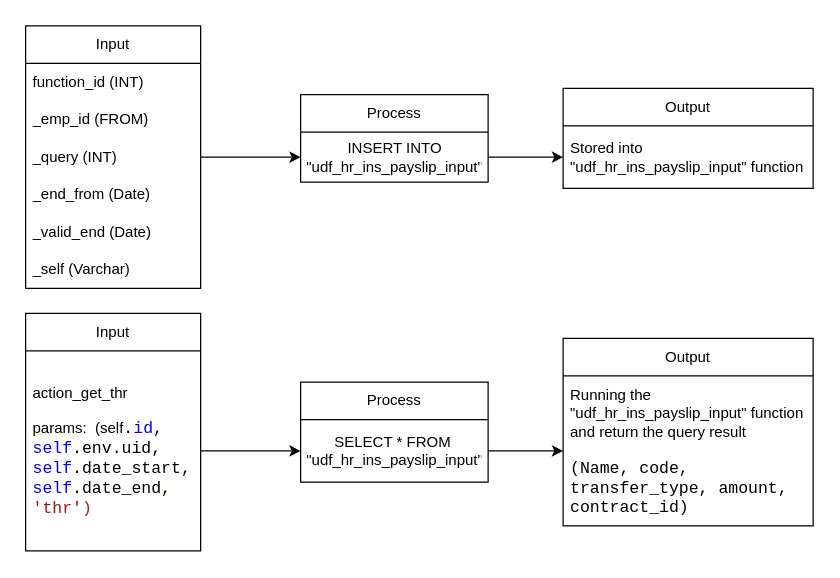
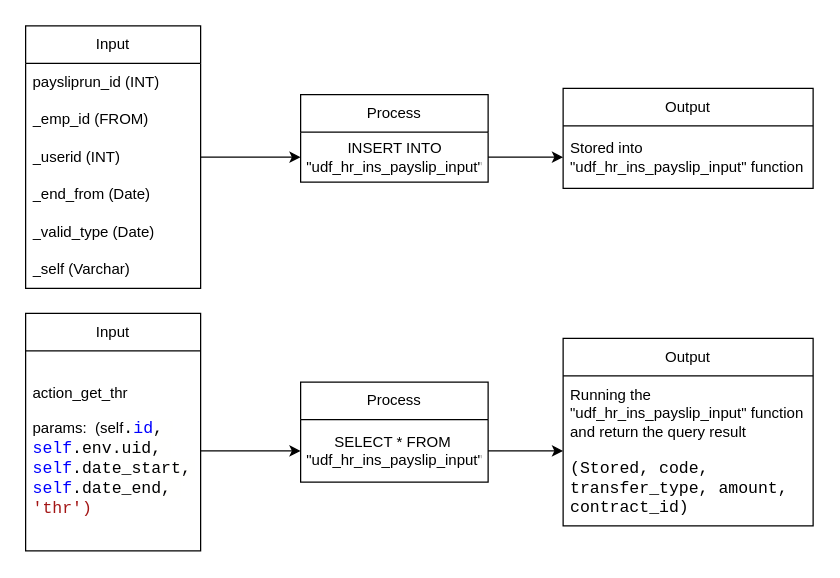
node "function_id (INT)": label "function_id (INT)" -> "paysliprun_id (INT)"
node "_query (INT)": label "_query (INT)" -> "_userid (INT)"
node "_valid_end (Date)": label "_valid_end (Date)" -> "_valid_type (Date)"
node "(Name, code, transfer_type, amount, contract_id)": label "(Name, code, transfer_type, amount, contract_id)" -> "(Stored, code, transfer_type, amount, contract_id)"
